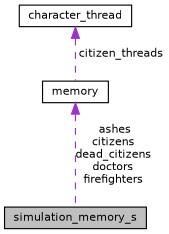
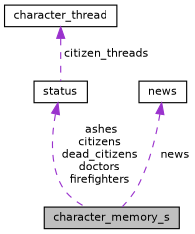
node "memory": label "memory" -> "status"
node "news": added
node "simulation_memory_s": label "simulation_memory_s" -> "character_memory_s"
